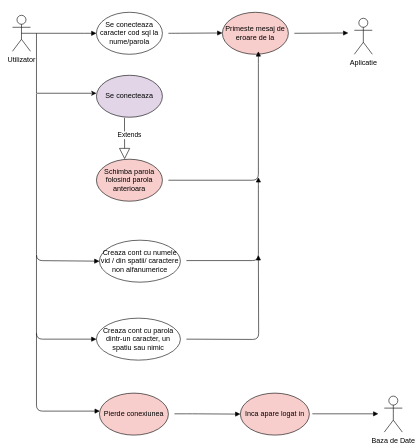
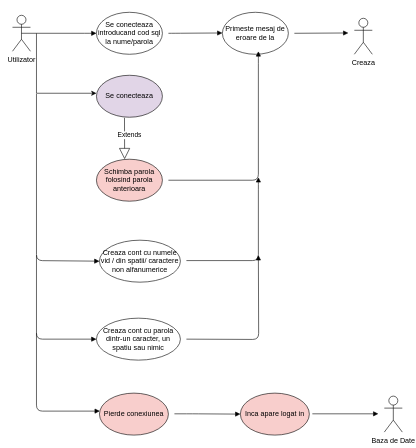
node "Se conecteaza caracter cod sql la nume/parola": label "Se conecteaza caracter cod sql la nume/parola" -> "Se conecteaza introducand cod sql la nume/parola"
node "Primeste mesaj de eroare de la": fillcolor #f8cecc -> #ffffff
node "Aplicatie": label "Aplicatie" -> "Creaza"
